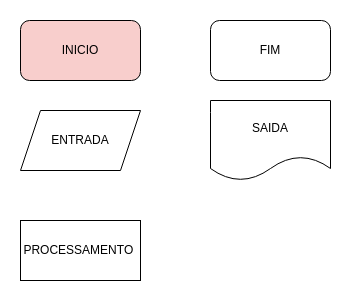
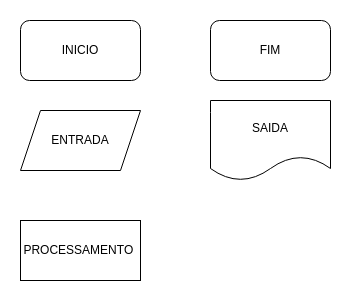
node "INICIO": fillcolor #f8cecc -> #ffffff
